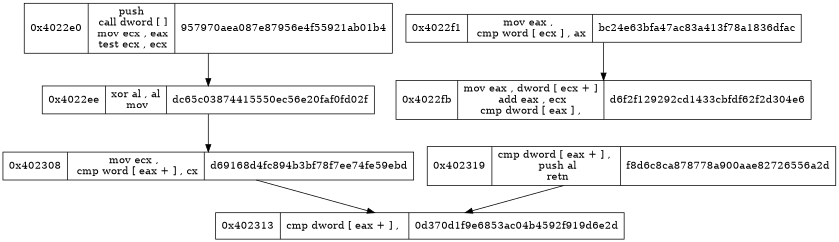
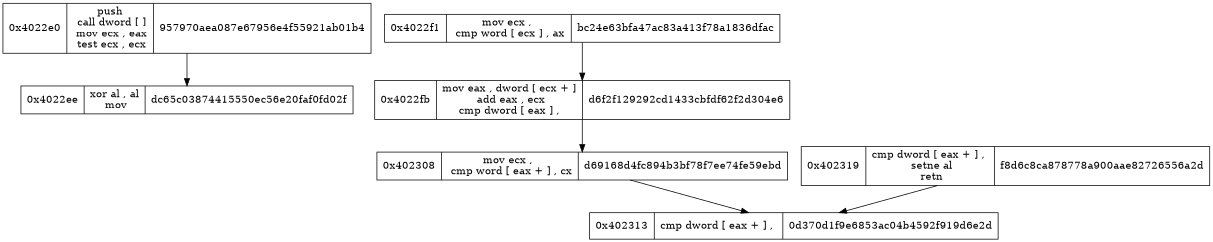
node "0x4022f1": text "mov eax ," -> "mov ecx ,"
node "0x4022e0": text "957970aea087e87956e4f55921ab01b4" -> "957970aea087e67956e4f55921ab01b4"
edge "0x4022ee" -> "0x402308": now "0x4022fb" -> "0x402308"
node "0x402319": text "push al" -> "setne al"
